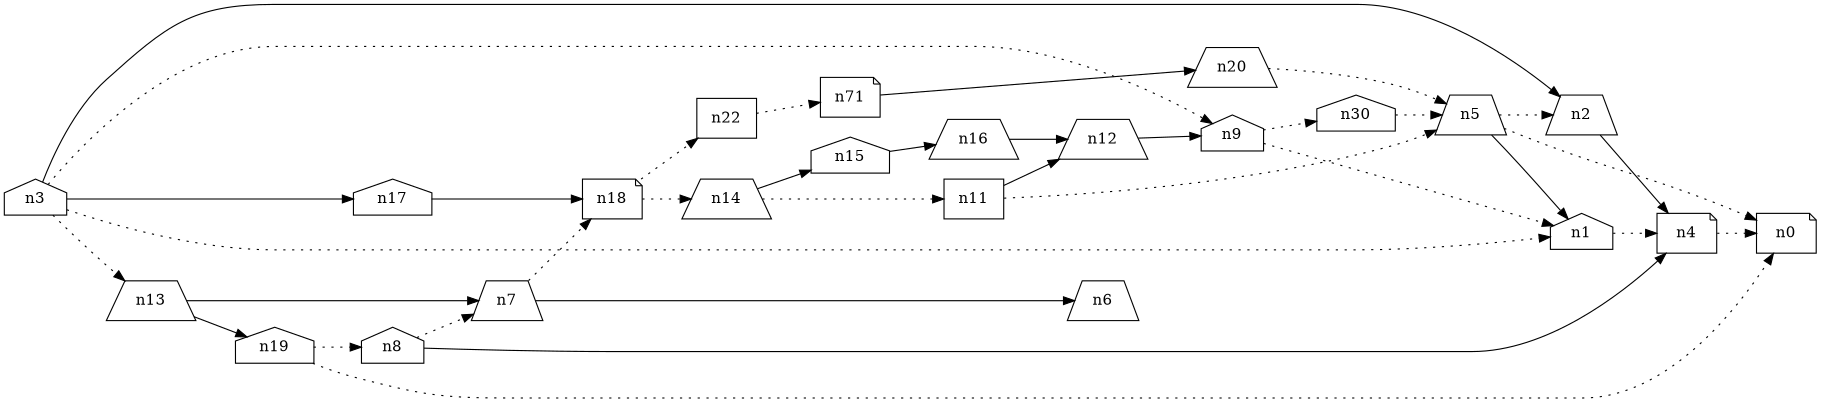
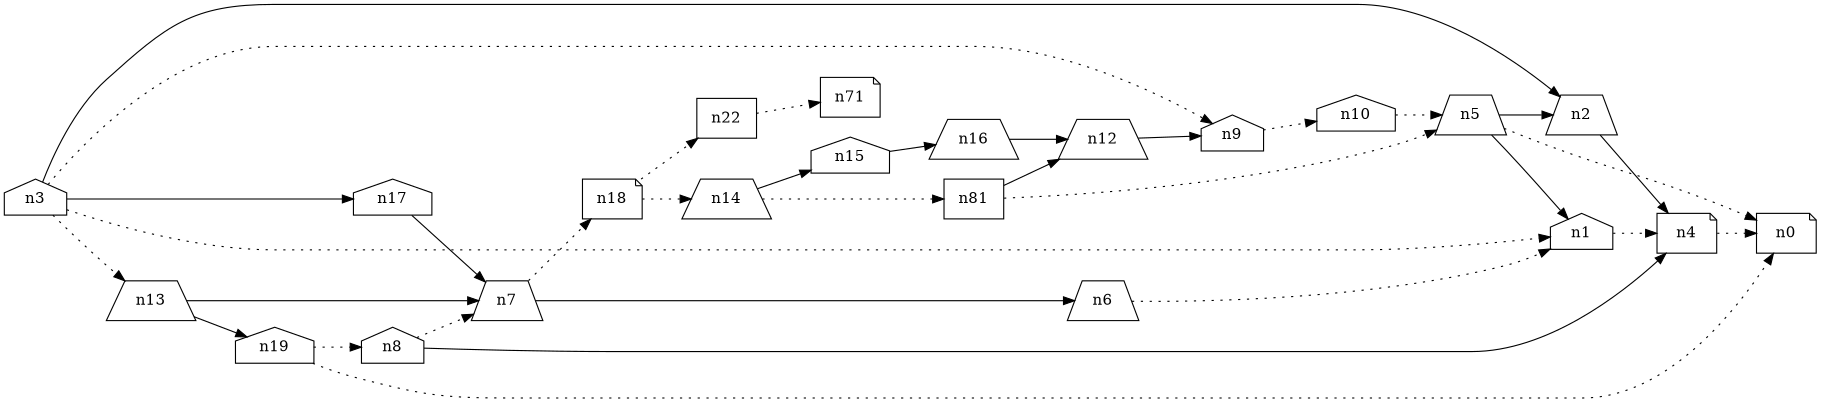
node "n20": removed
node "n30": label "n30" -> "n10"
edge "n5" -> "n2": style dotted -> solid
edge "n9" -> "n1": now "n6" -> "n1"
edge "n17" -> "n18": now "n17" -> "n7"
node "n11": label "n11" -> "n81"
